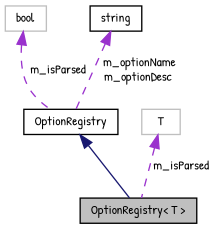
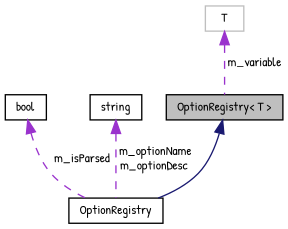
node "bool": color grey75 -> black
edge "OptionRegistry< T >" -> "T": label " m_isParsed" -> " m_variable"
edge "OptionRegistry< T >" -> "OptionRegistry": reversed
